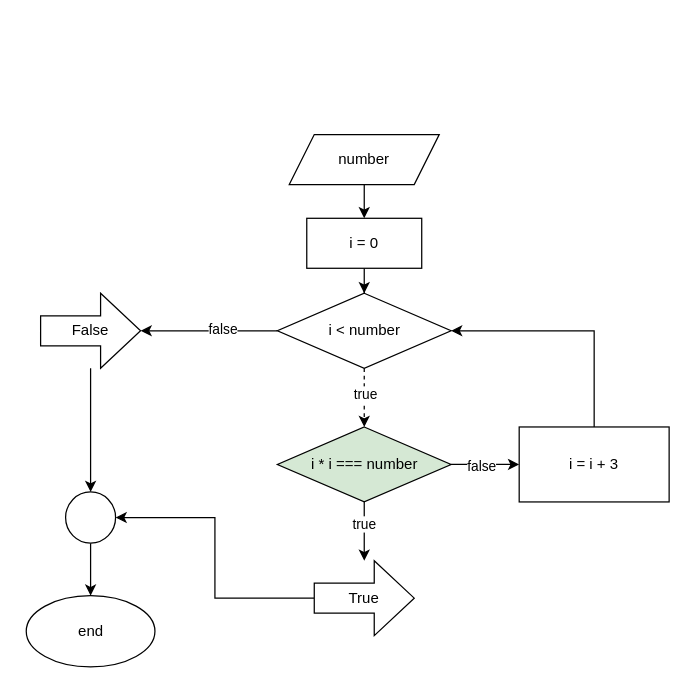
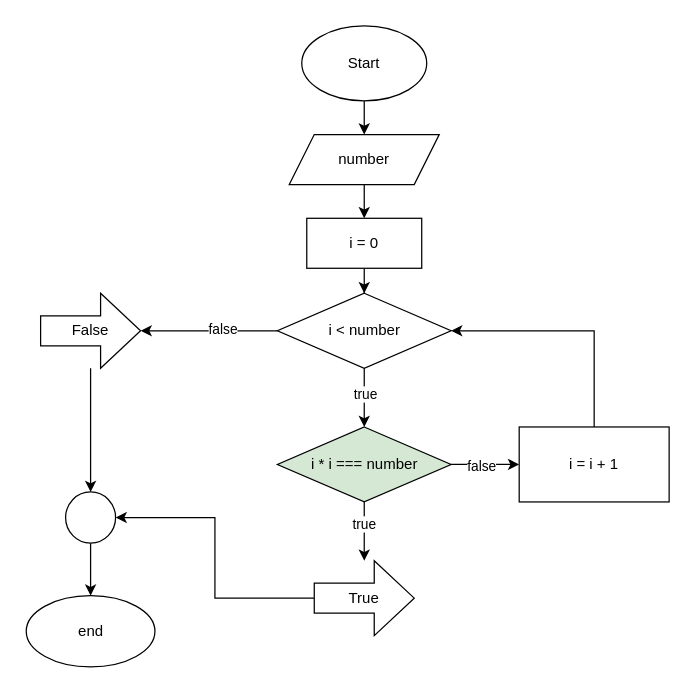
node "Start": added
edge "Start" -> "number": added
edge "i < number" -> "i * i === number": style dashed -> solid
node "i = i + 3": label "i = i + 3" -> "i = i + 1"
